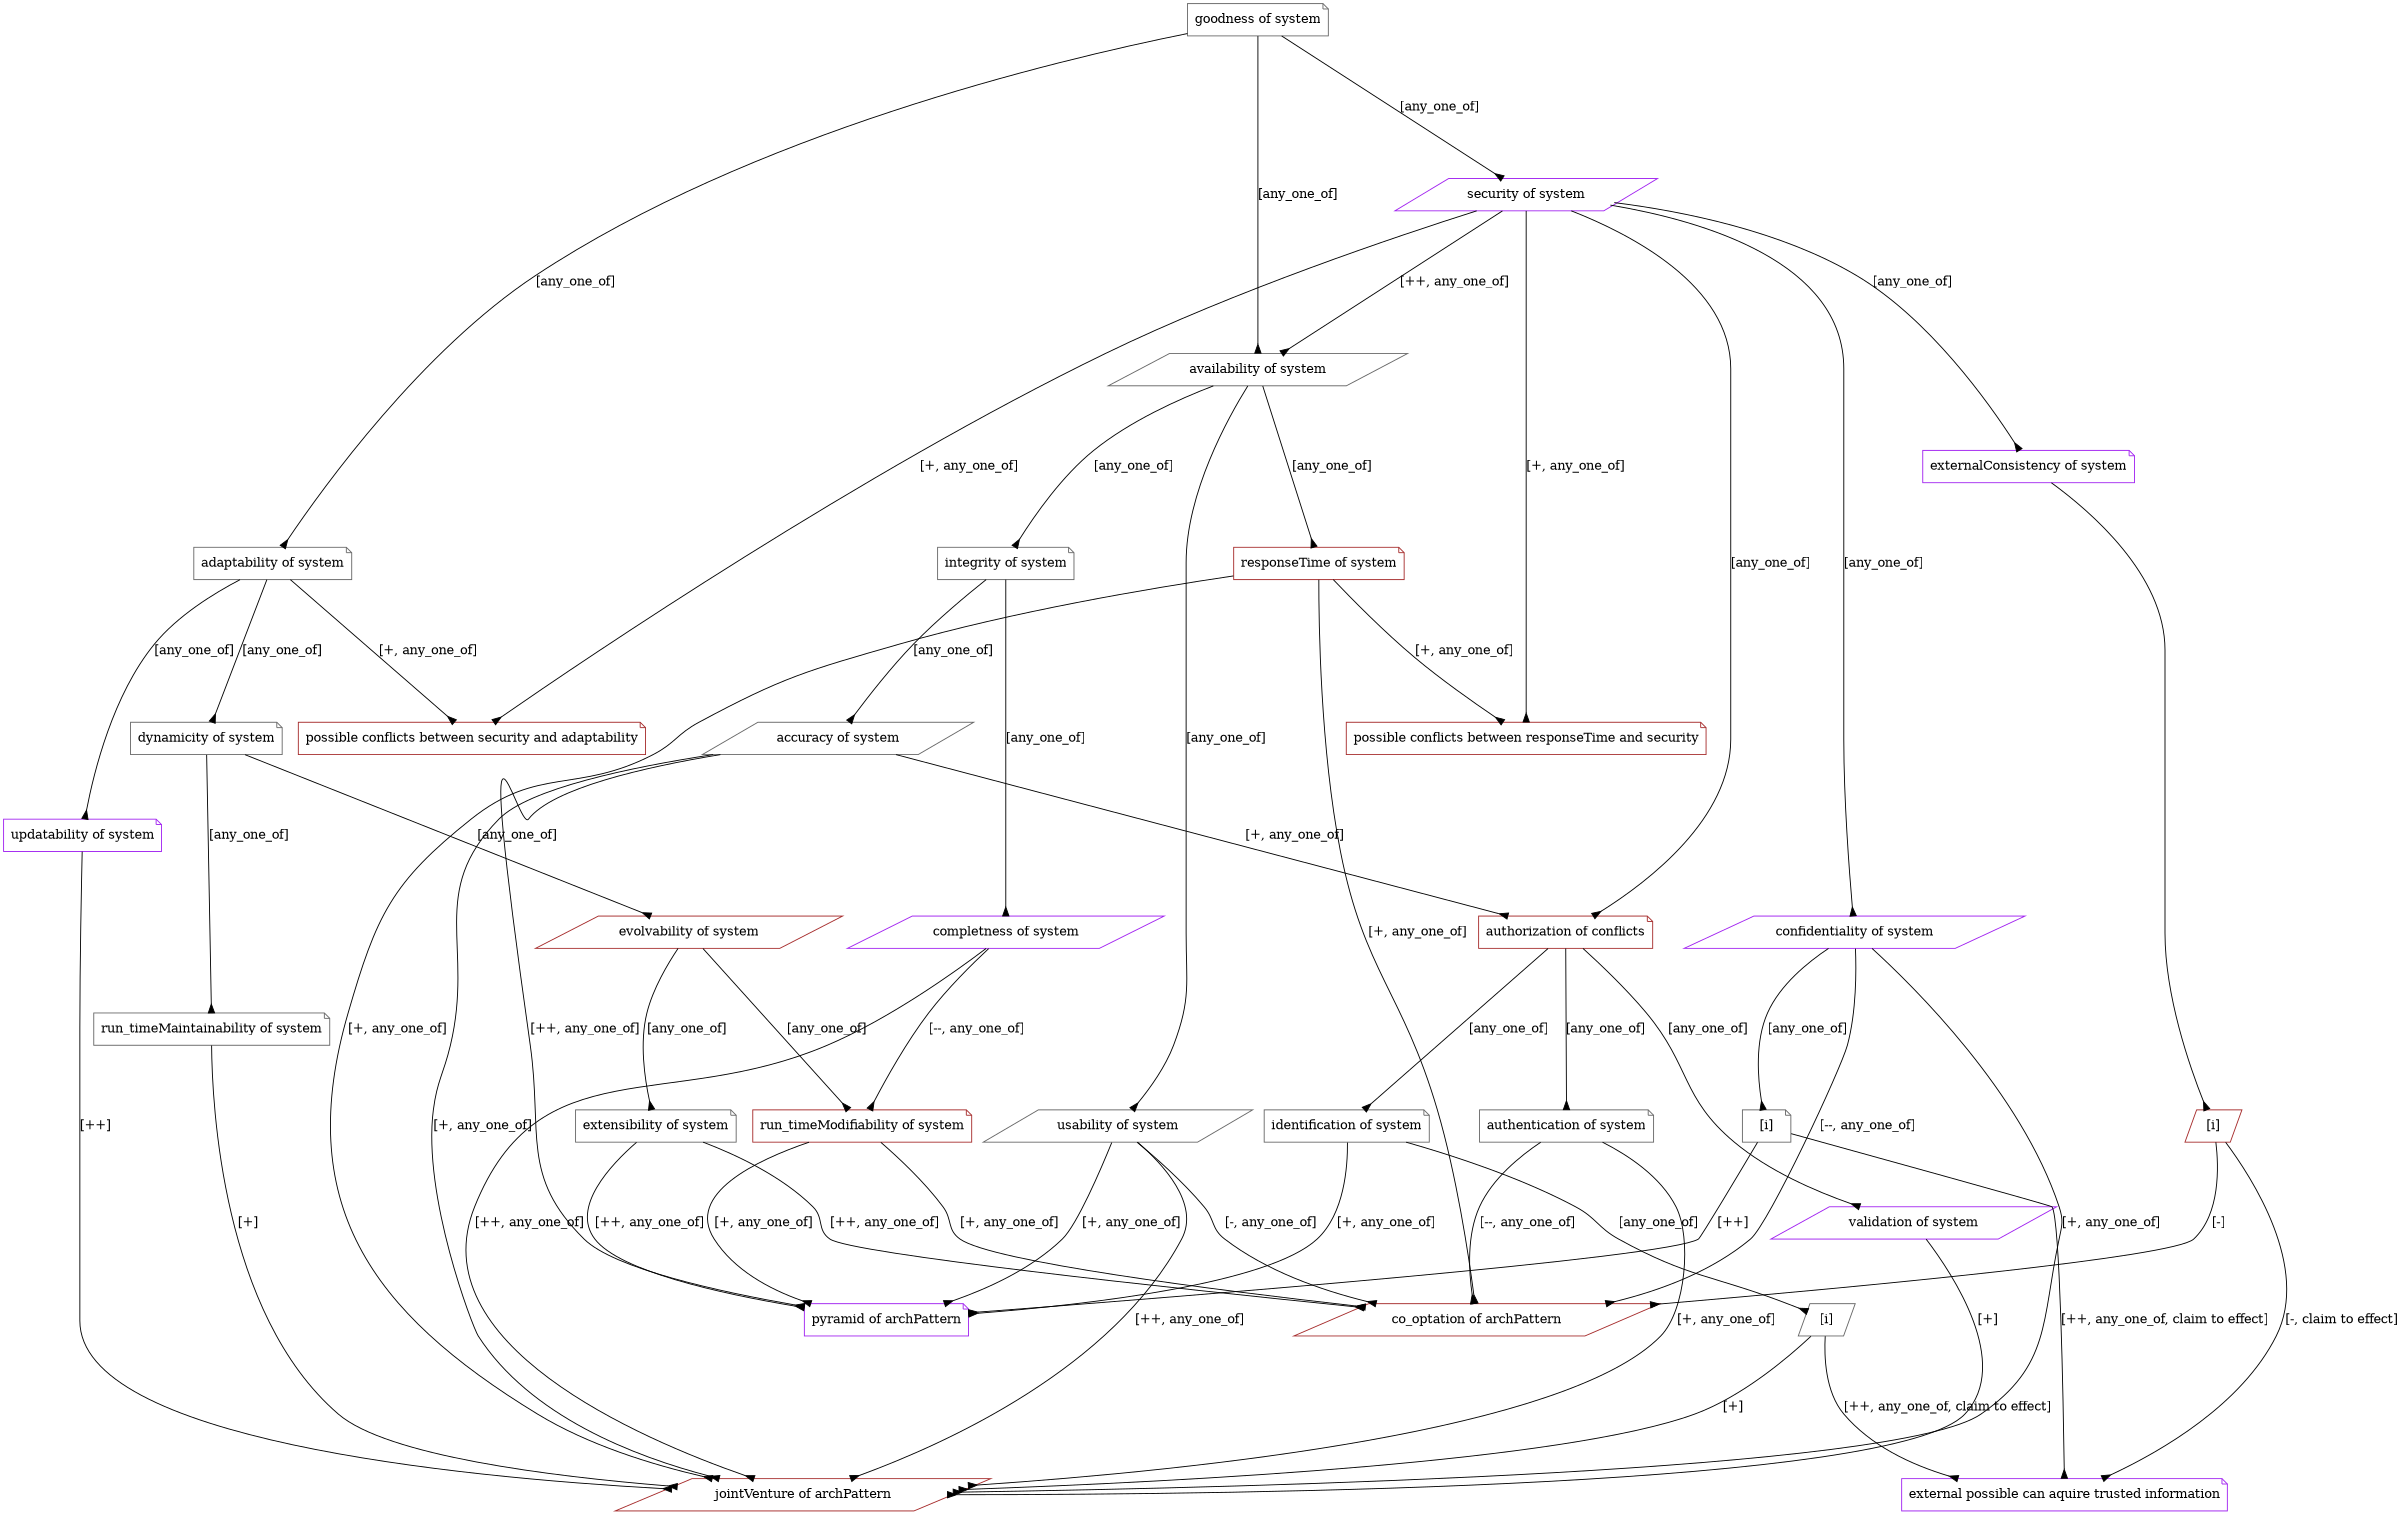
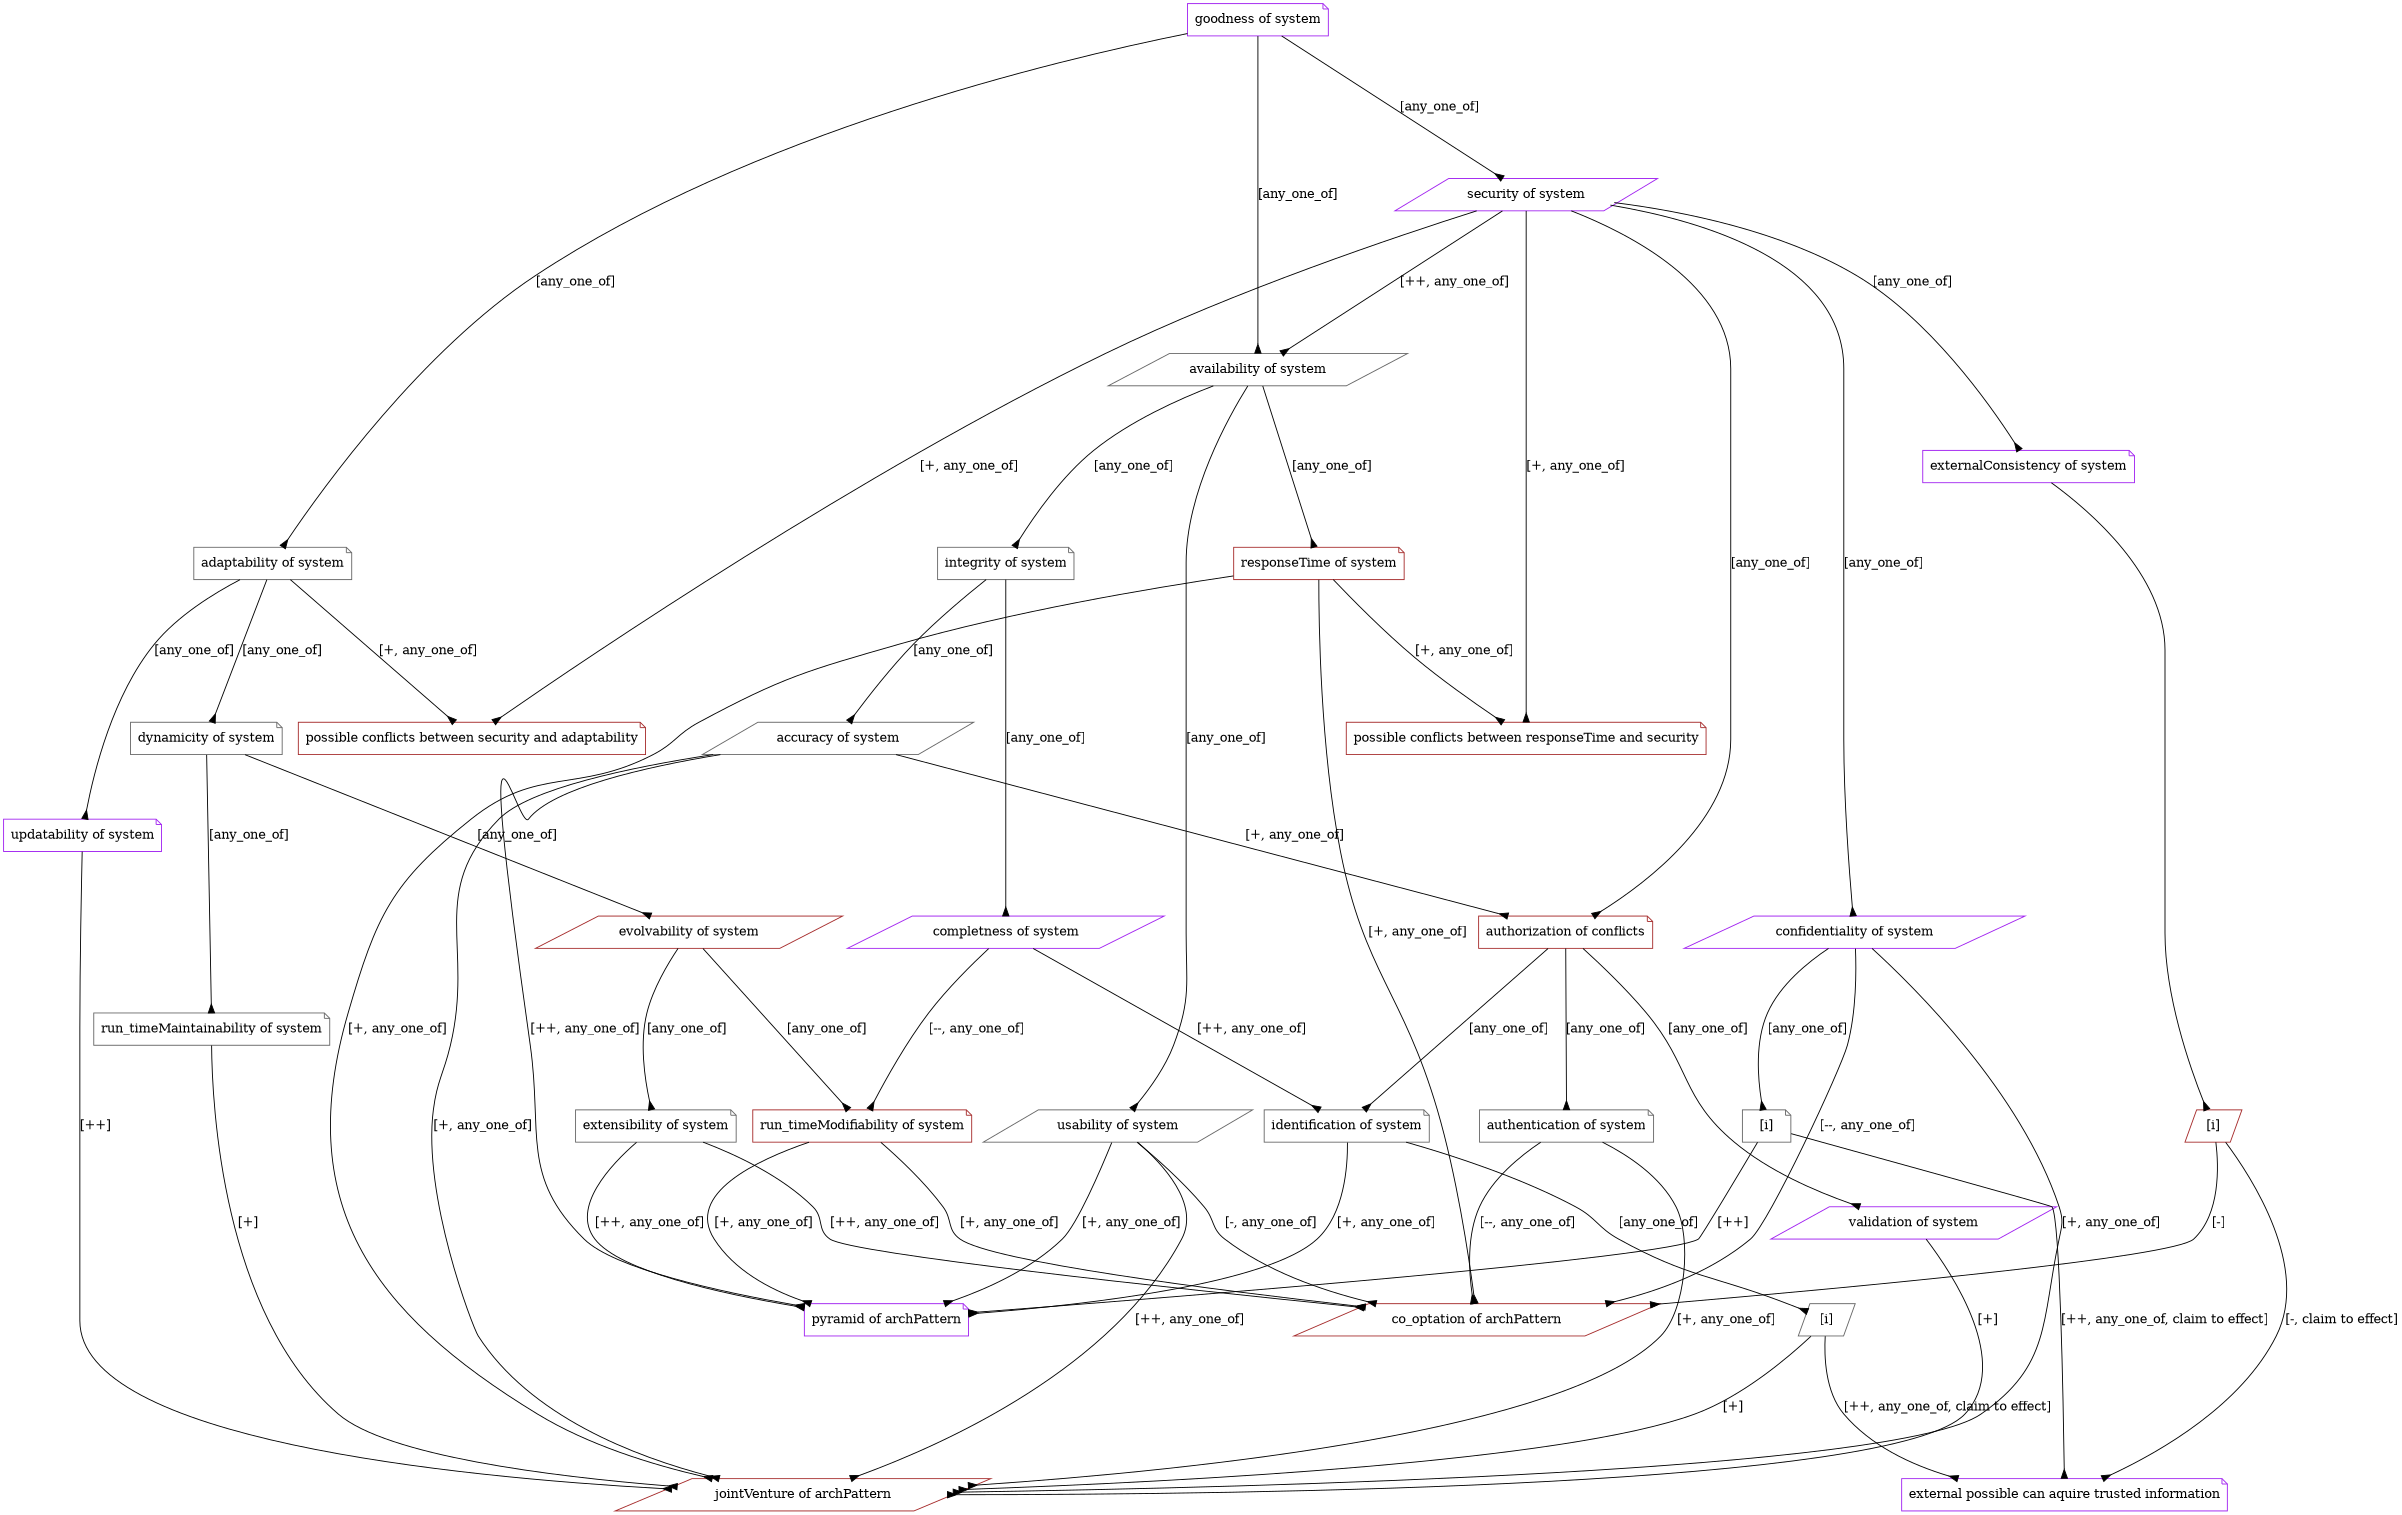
node "goodness of system": color gray40 -> purple
edge "completness of system" -> "jointVenture of archPattern": now "completness of system" -> "identification of system"
